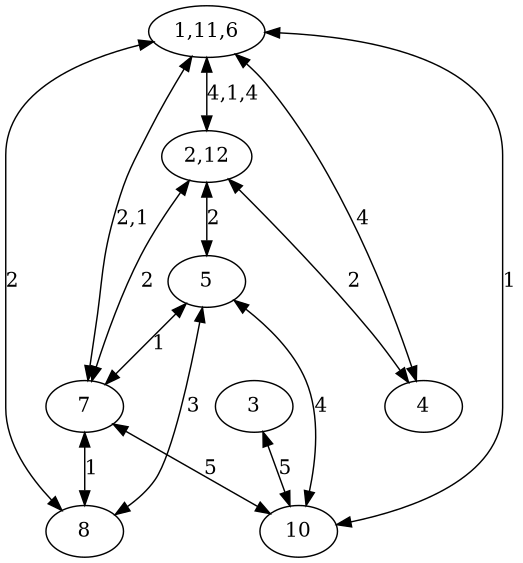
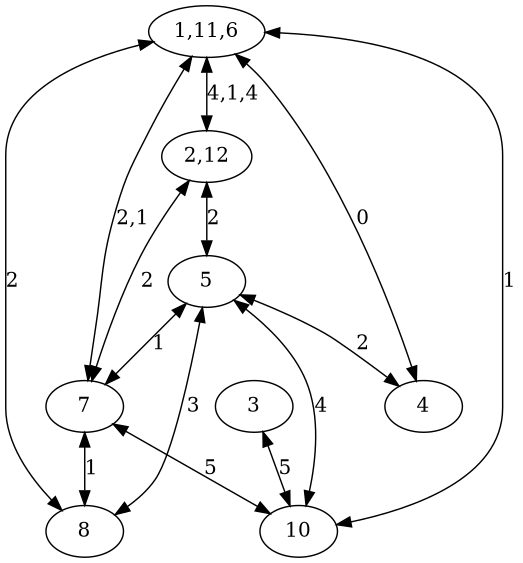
edge "1,11,6" -- "4": label "4" -> "0"
edge "2,12" -- "4": now "5" -- "4"
